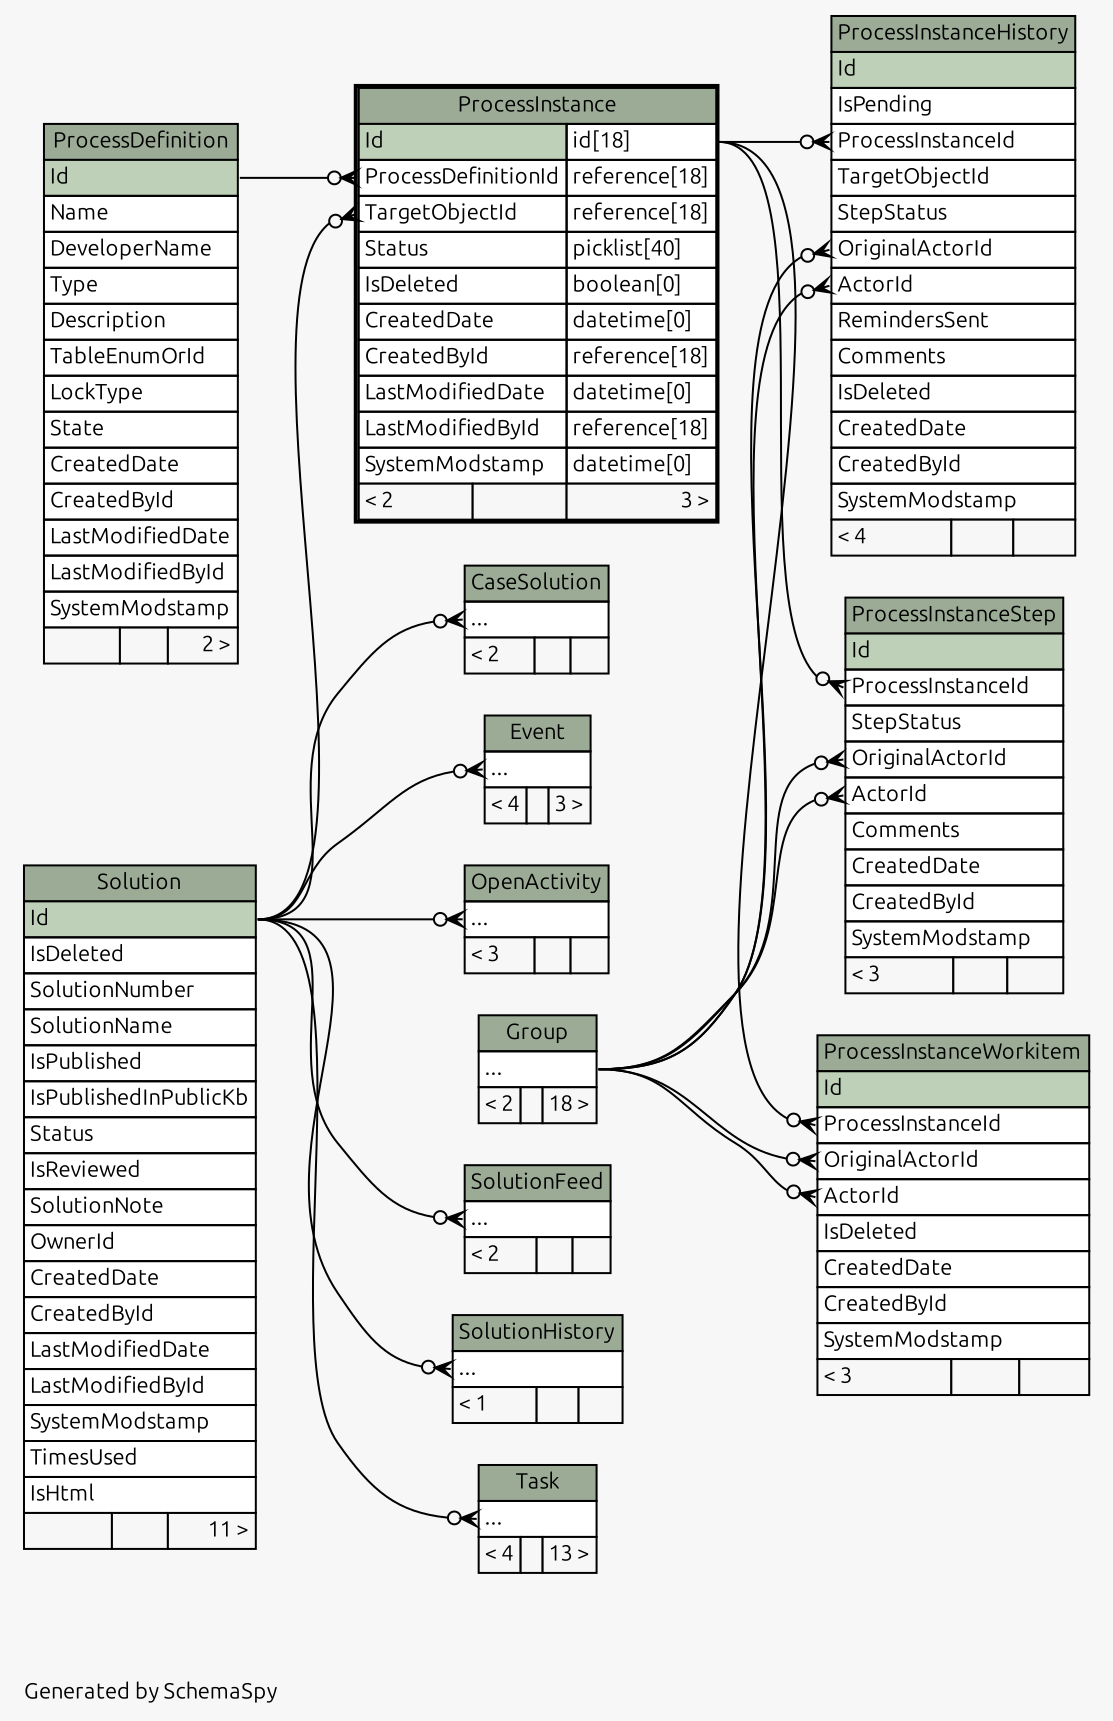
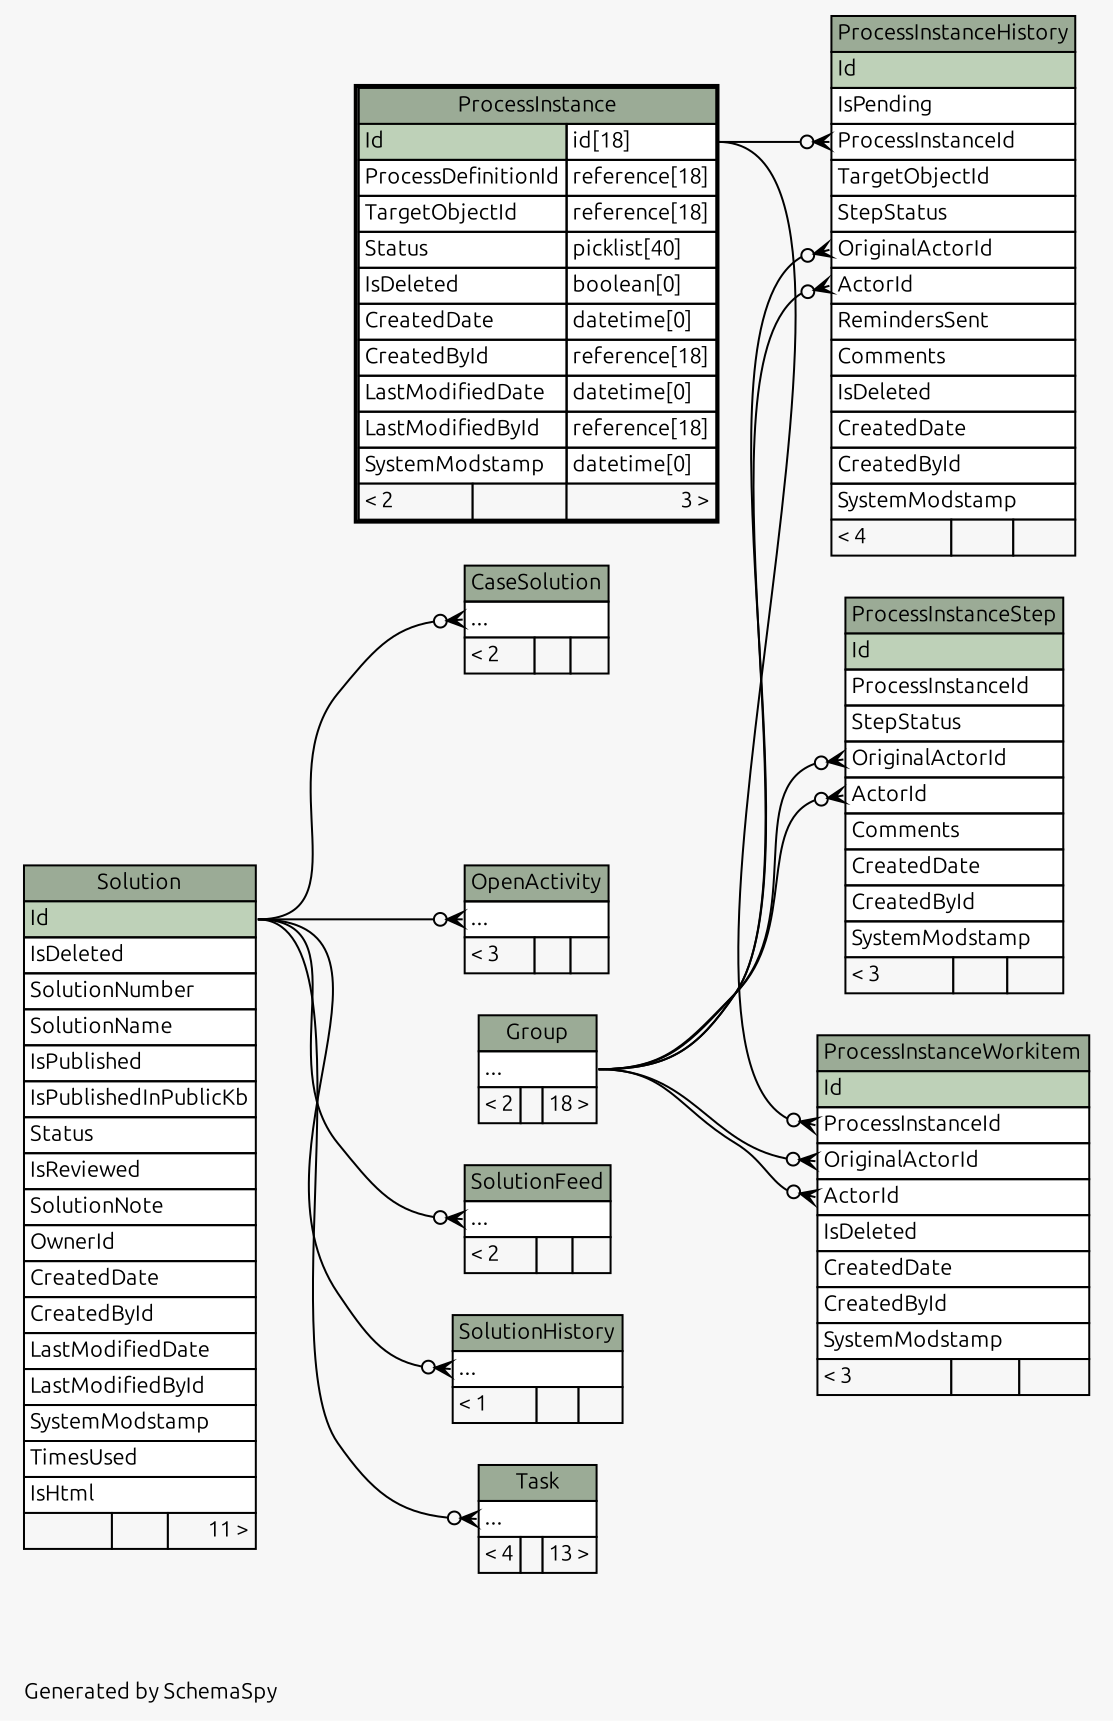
edge "ProcessInstance" -> "ProcessInstanceStep": removed
node "ProcessDefinition": removed
edge "Solution" -> "ProcessInstance": removed
node "Event": removed
